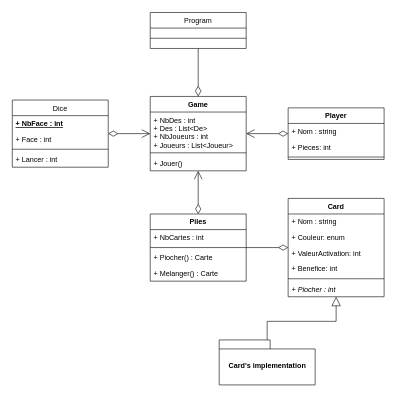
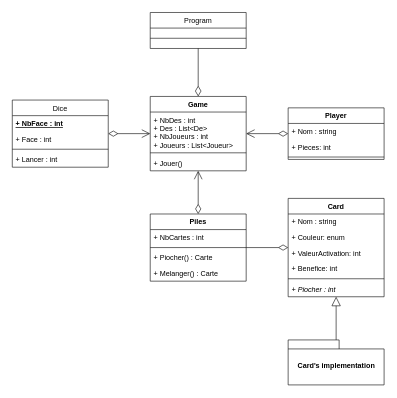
node "Card's implementation": moved (267, 362) -> (336, 362)
